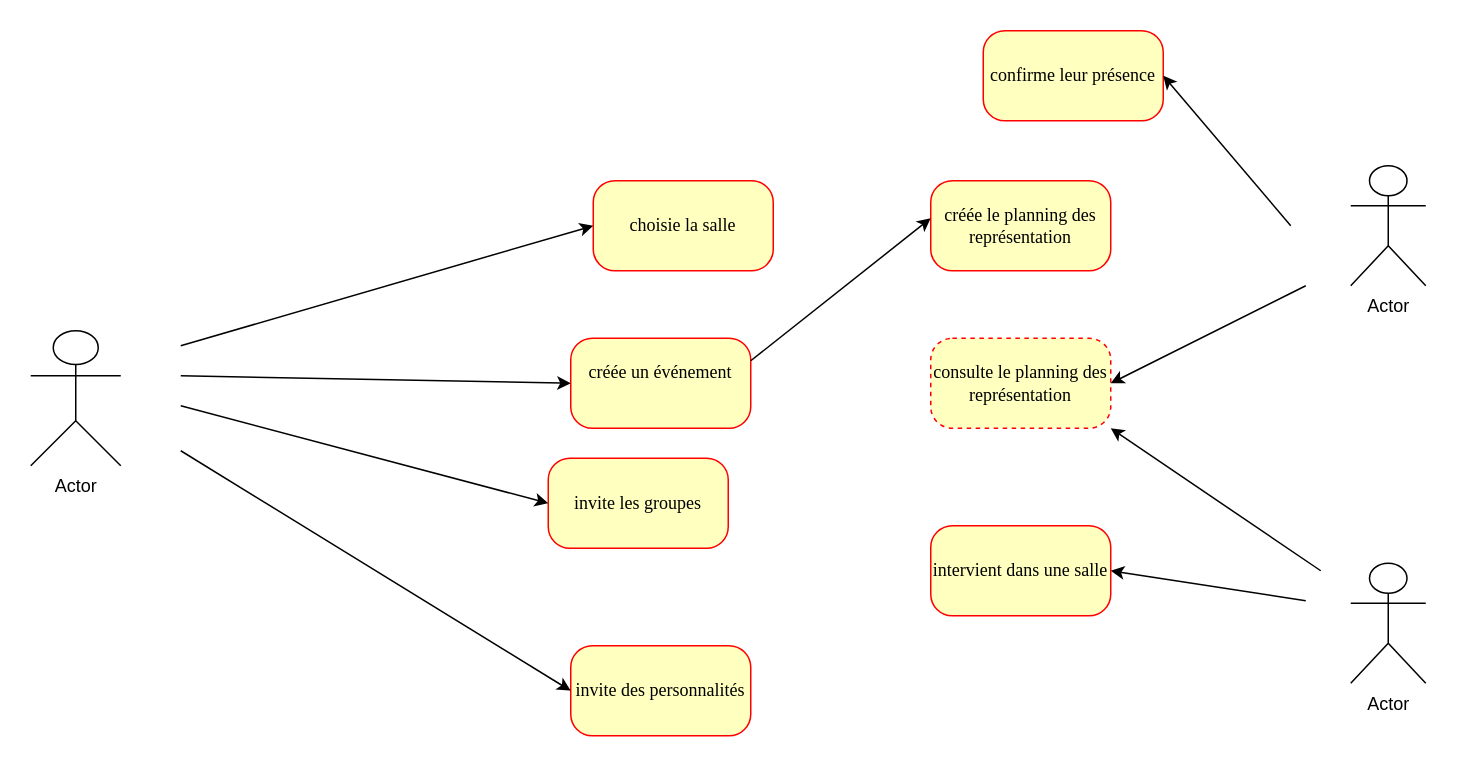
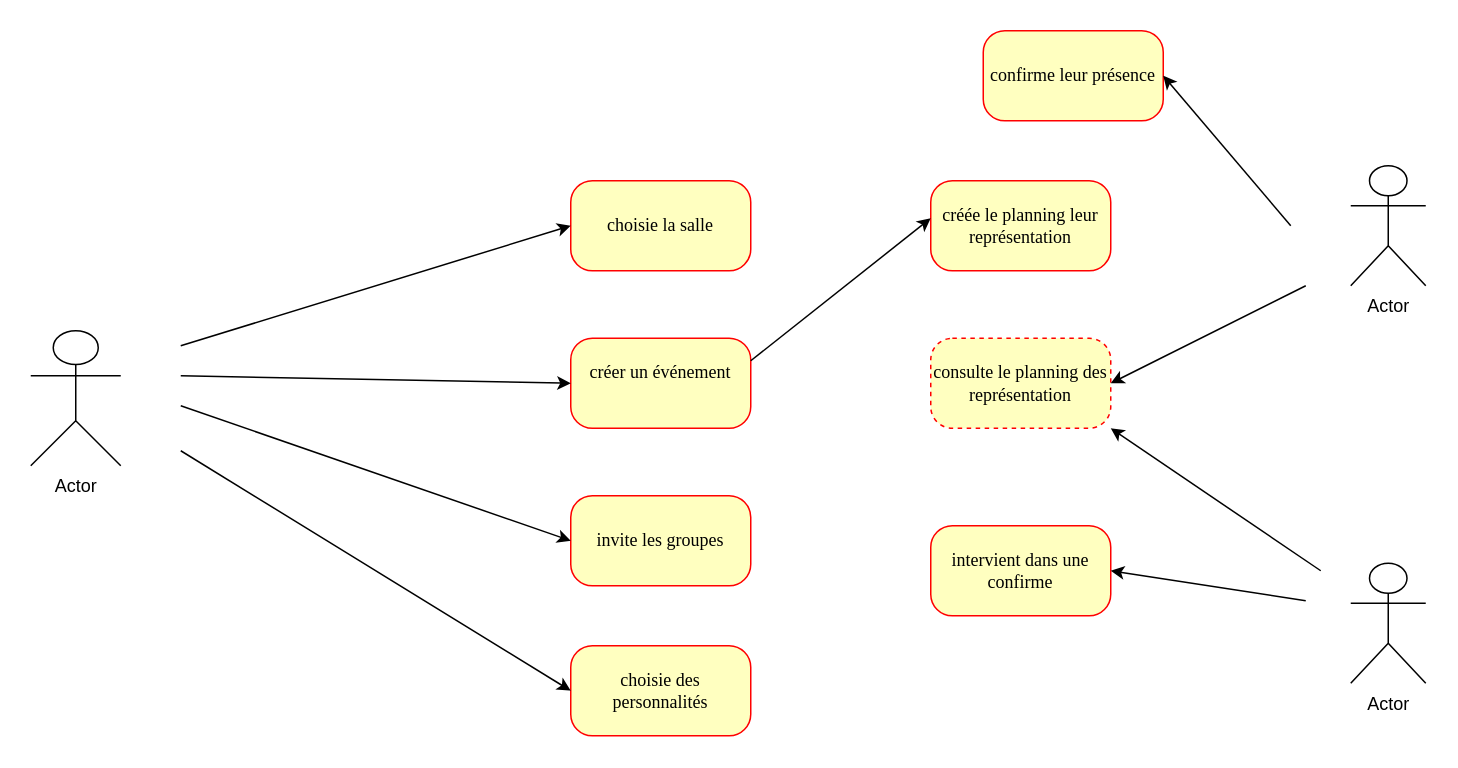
node "choisie la salle": moved (683, 226) -> (661, 226)
node "créée le planning des représentation": label "créée le planning des représentation" -> "créée le planning leur représentation"
node "créée un événement": label "créée un événement" -> "créer un événement"
node "invite les groupes": moved (638, 503) -> (661, 541)
node "intervient dans une salle": label "intervient dans une salle" -> "intervient dans une confirme"
node "invite des personnalités": label "invite des personnalités" -> "choisie des personnalités"
